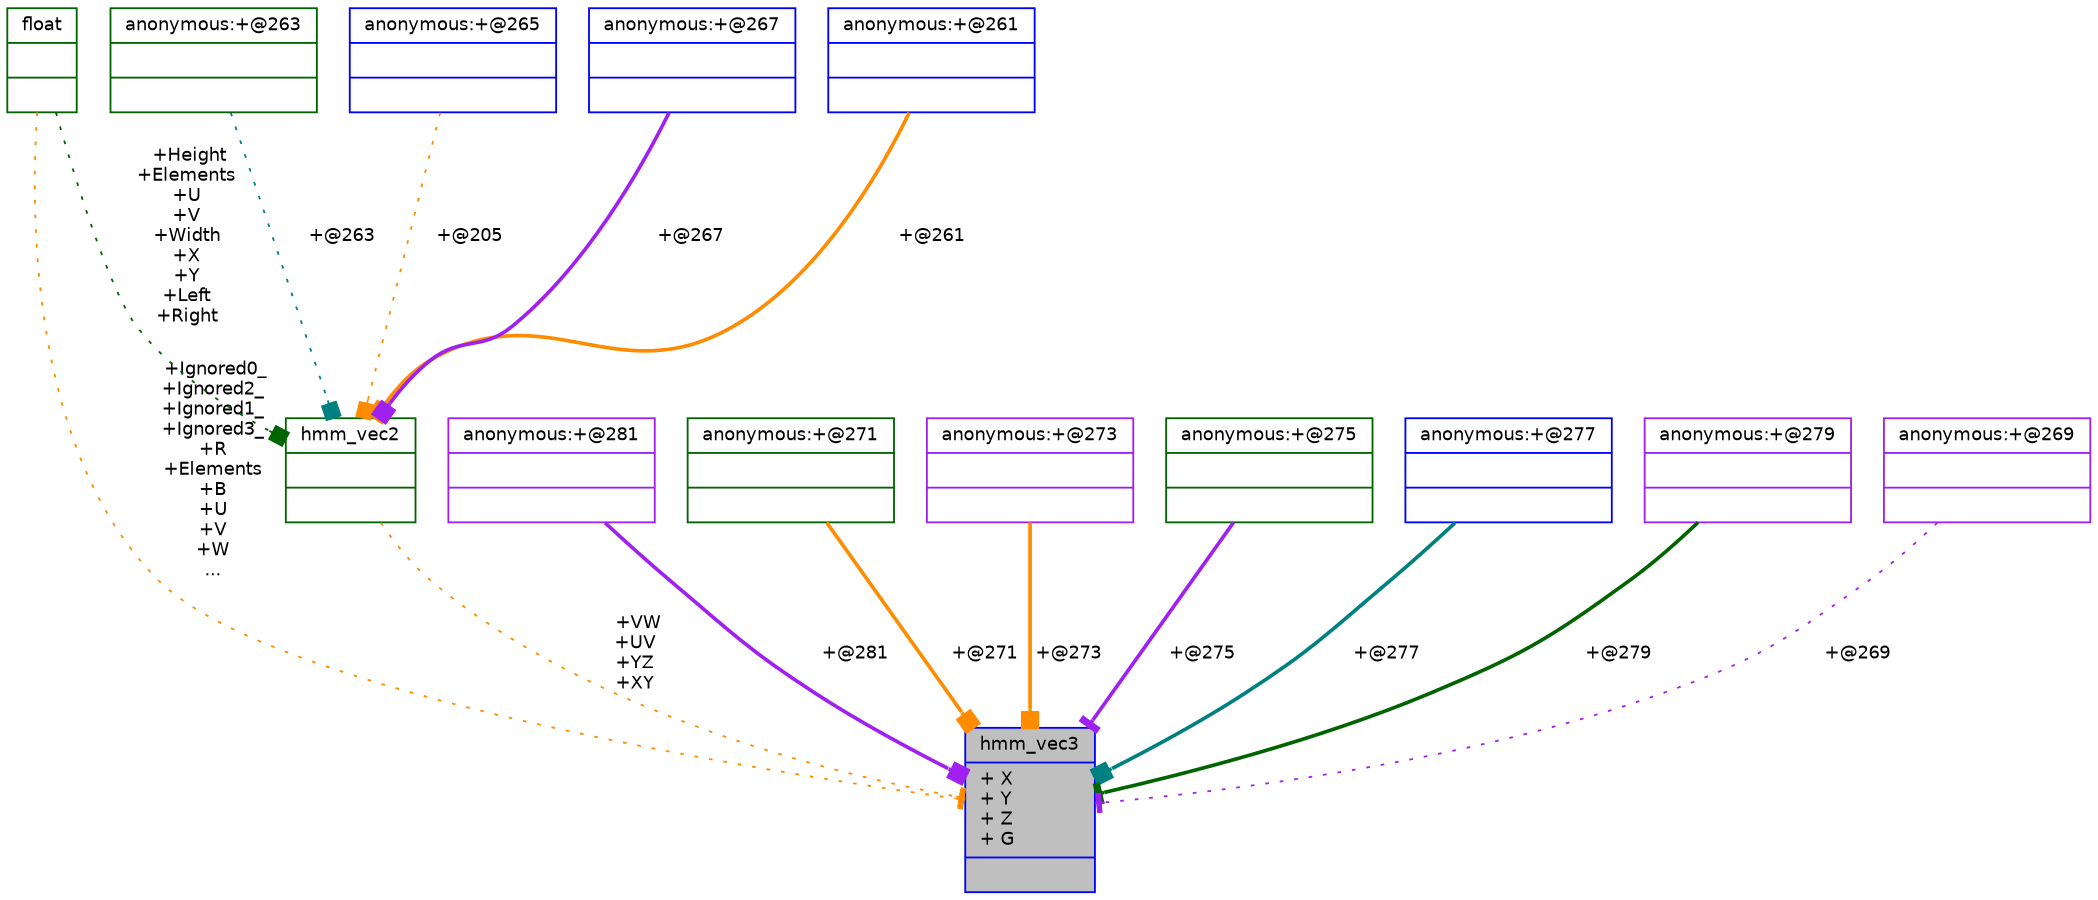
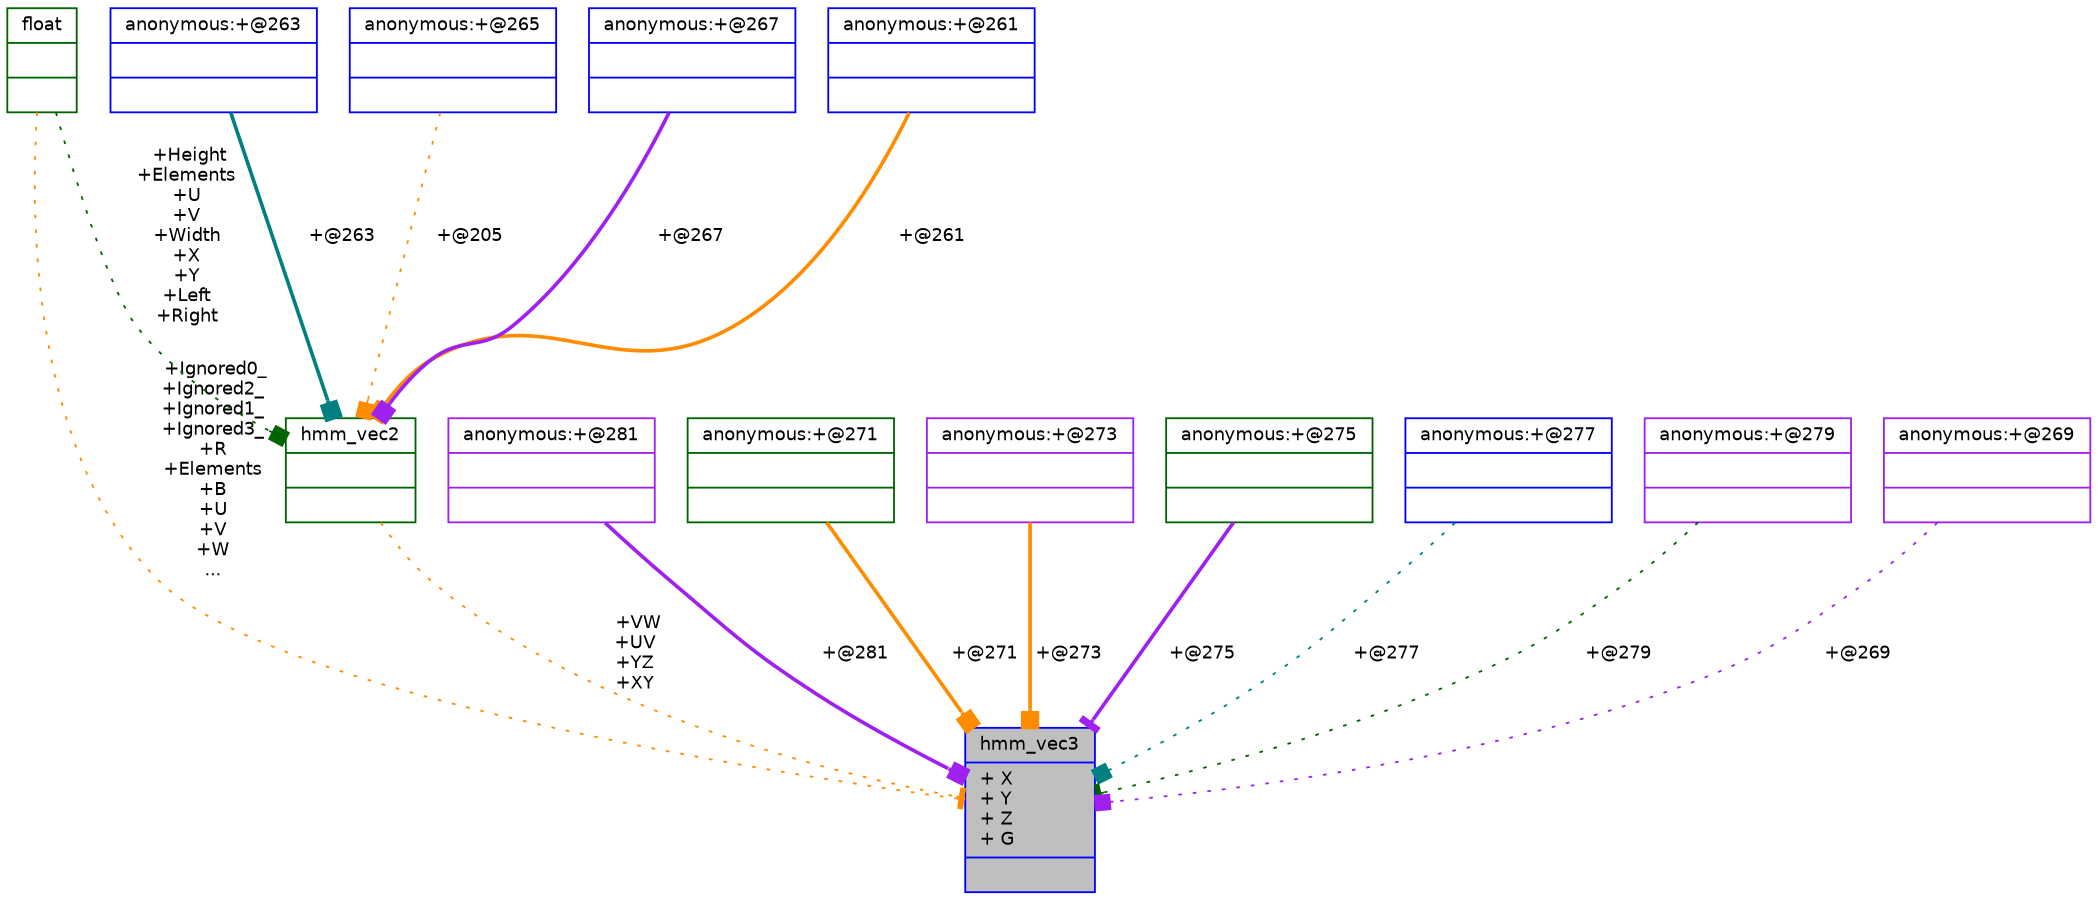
node "anonymous:+@263": color darkgreen -> blue
edge "anonymous:+@263" -> "hmm_vec2": style dotted -> bold
edge "anonymous:+@277" -> "hmm_vec3": style bold -> dotted
edge "anonymous:+@279" -> "hmm_vec3": style bold -> dotted
edge "anonymous:+@269" -> "hmm_vec3": arrowhead tee -> box
